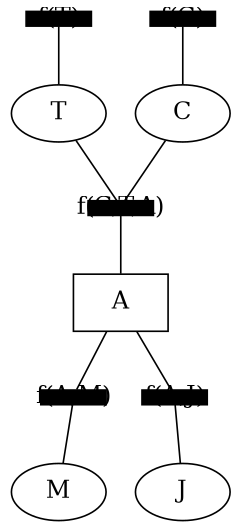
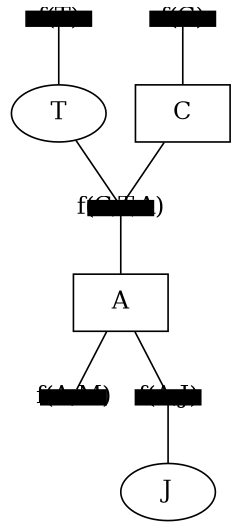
node "C": shape ellipse -> box
node "M": removed
